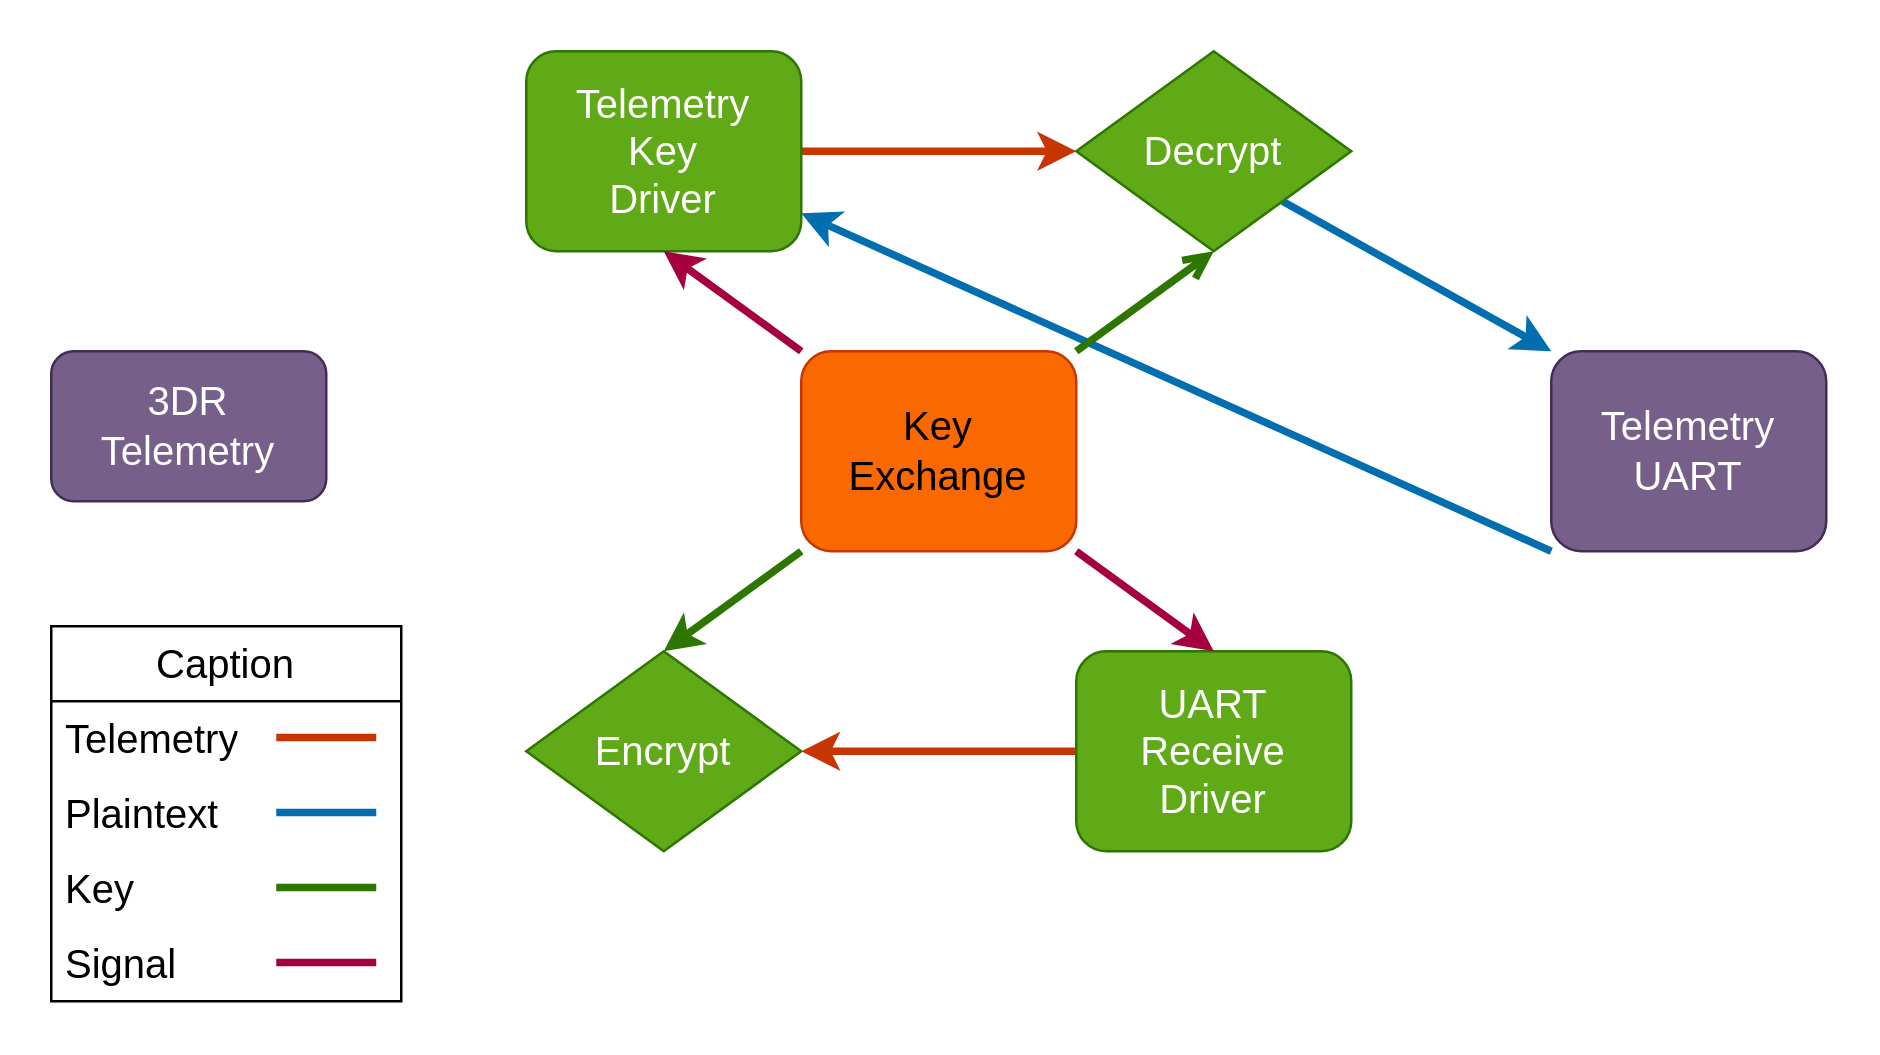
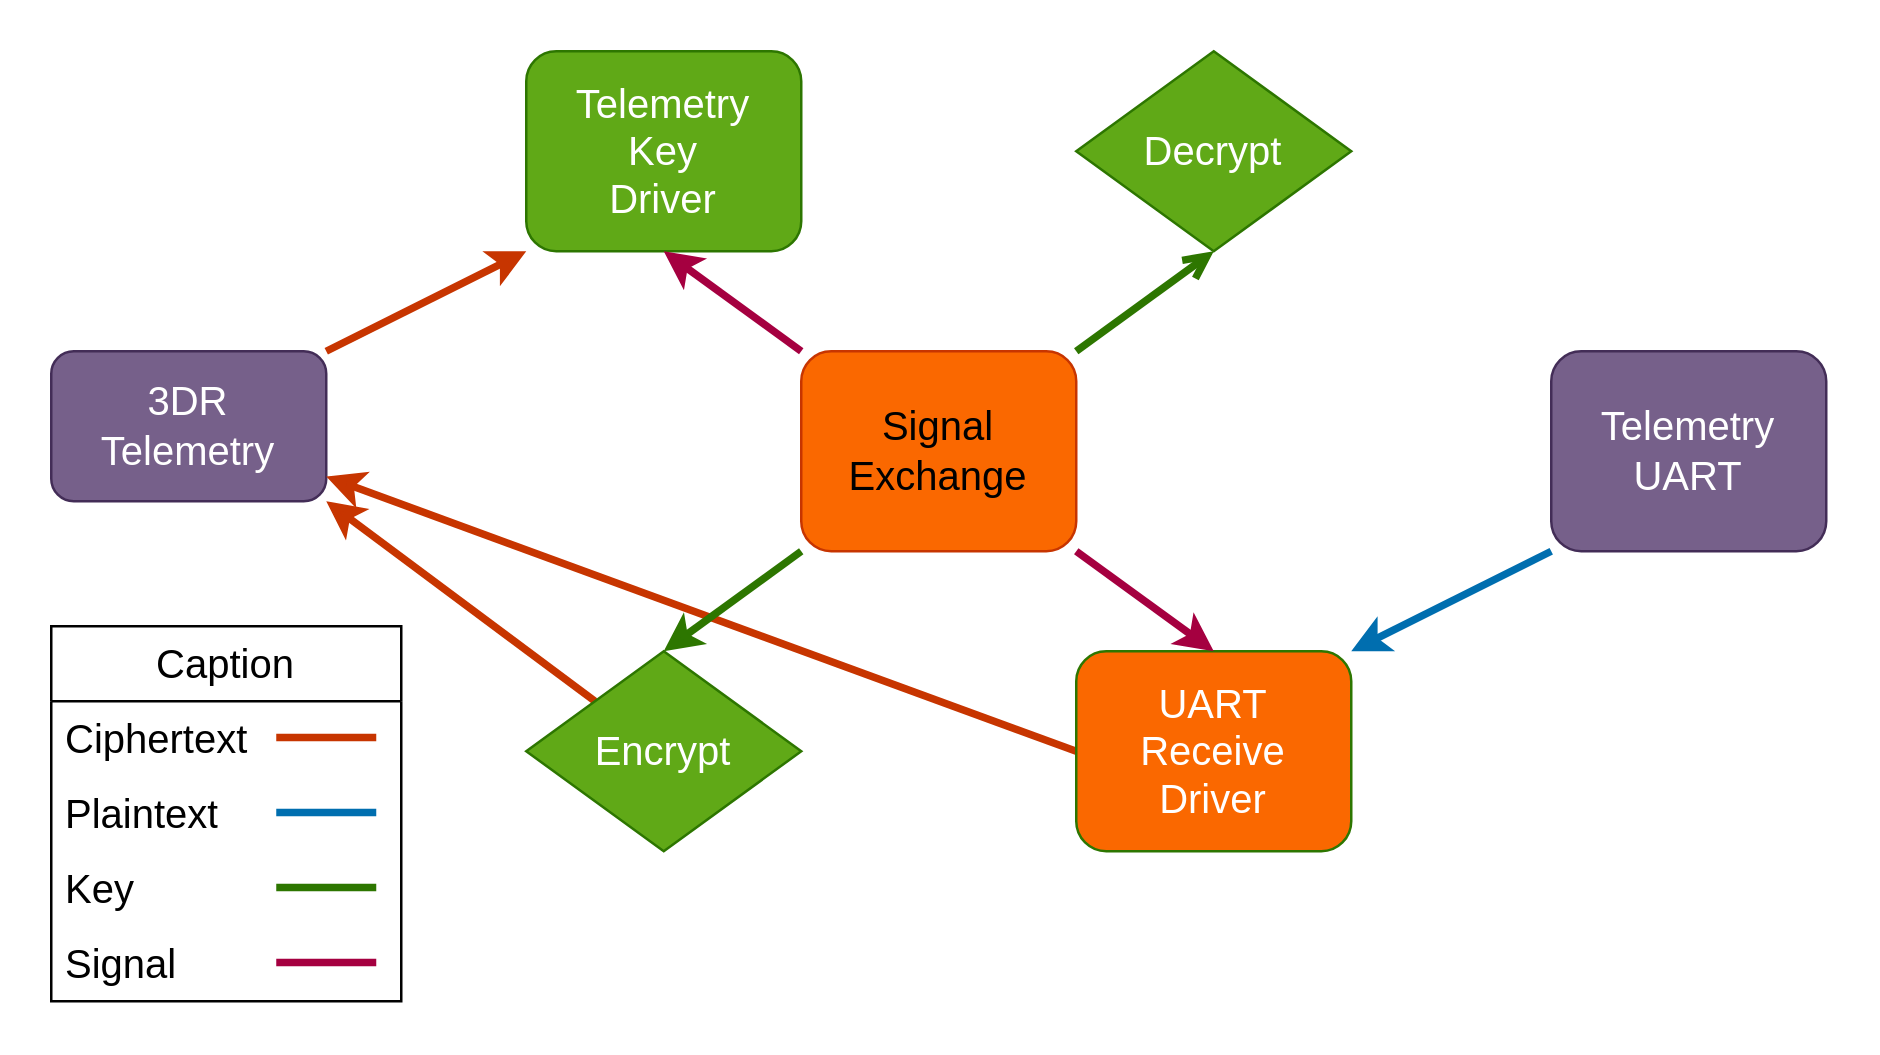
edge "Telemetry Key Driver" -> "Decrypt": removed
edge "Decrypt" -> "Telemetry UART": removed
edge "3DR Telemetry" -> "Telemetry Key Driver": added
edge "Telemetry UART" -> "Telemetry Key Driver": now "Telemetry UART" -> "UART Receive Driver"
node "Key Exchange": label "Key Exchange" -> "Signal Exchange"
edge "Encrypt" -> "3DR Telemetry": added
node "Telemetry": label "Telemetry" -> "Ciphertext"
edge "UART Receive Driver" -> "Encrypt": now "UART Receive Driver" -> "3DR Telemetry"
node "UART Receive Driver": fillcolor #60a917 -> #fa6800
